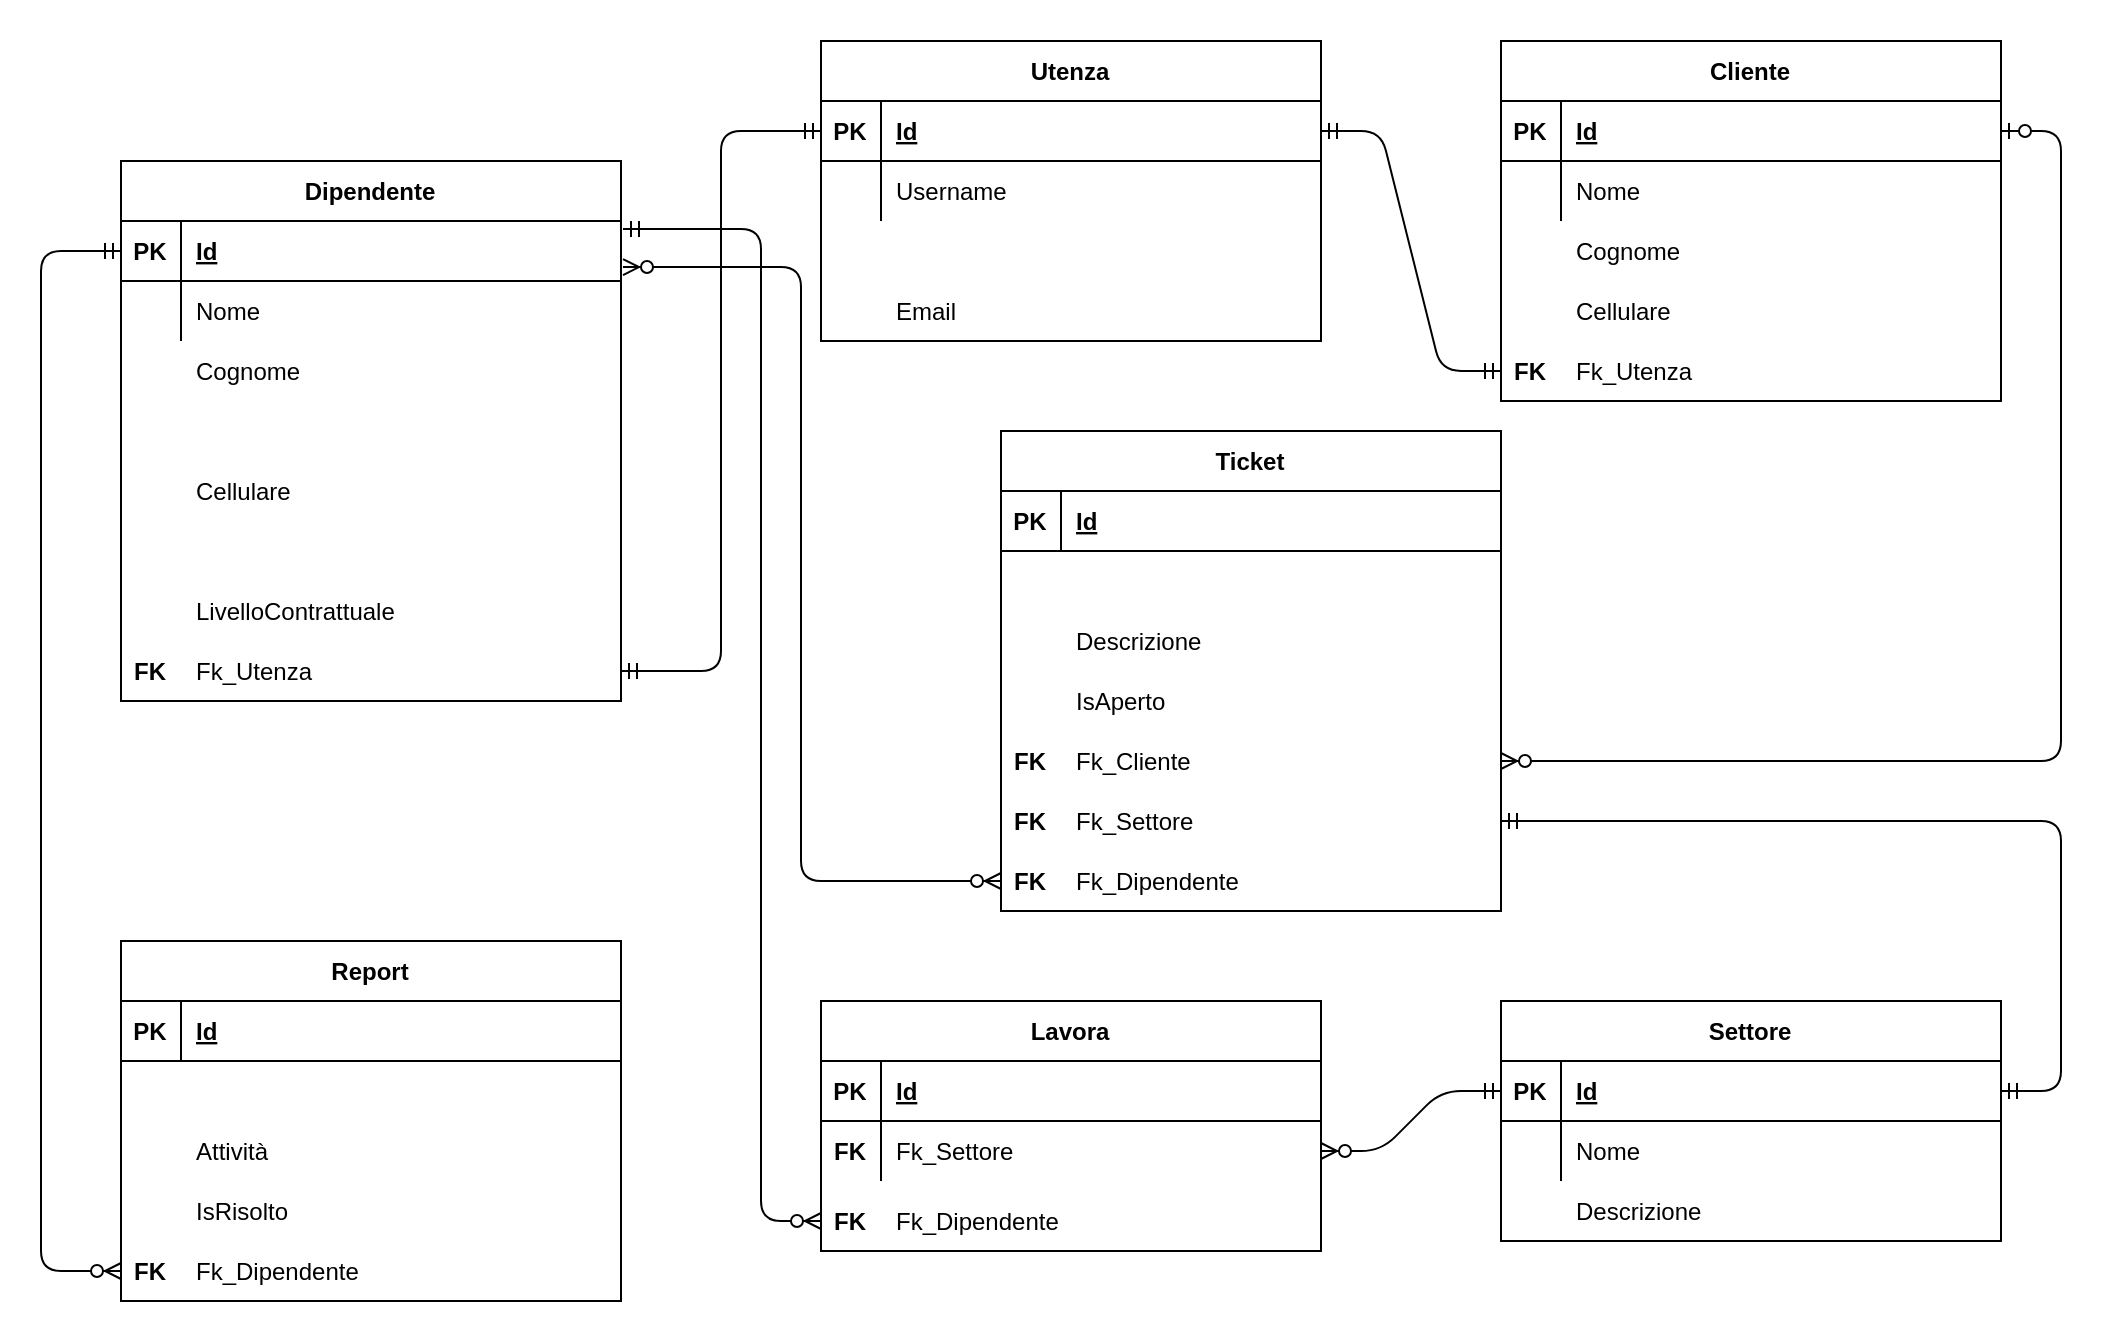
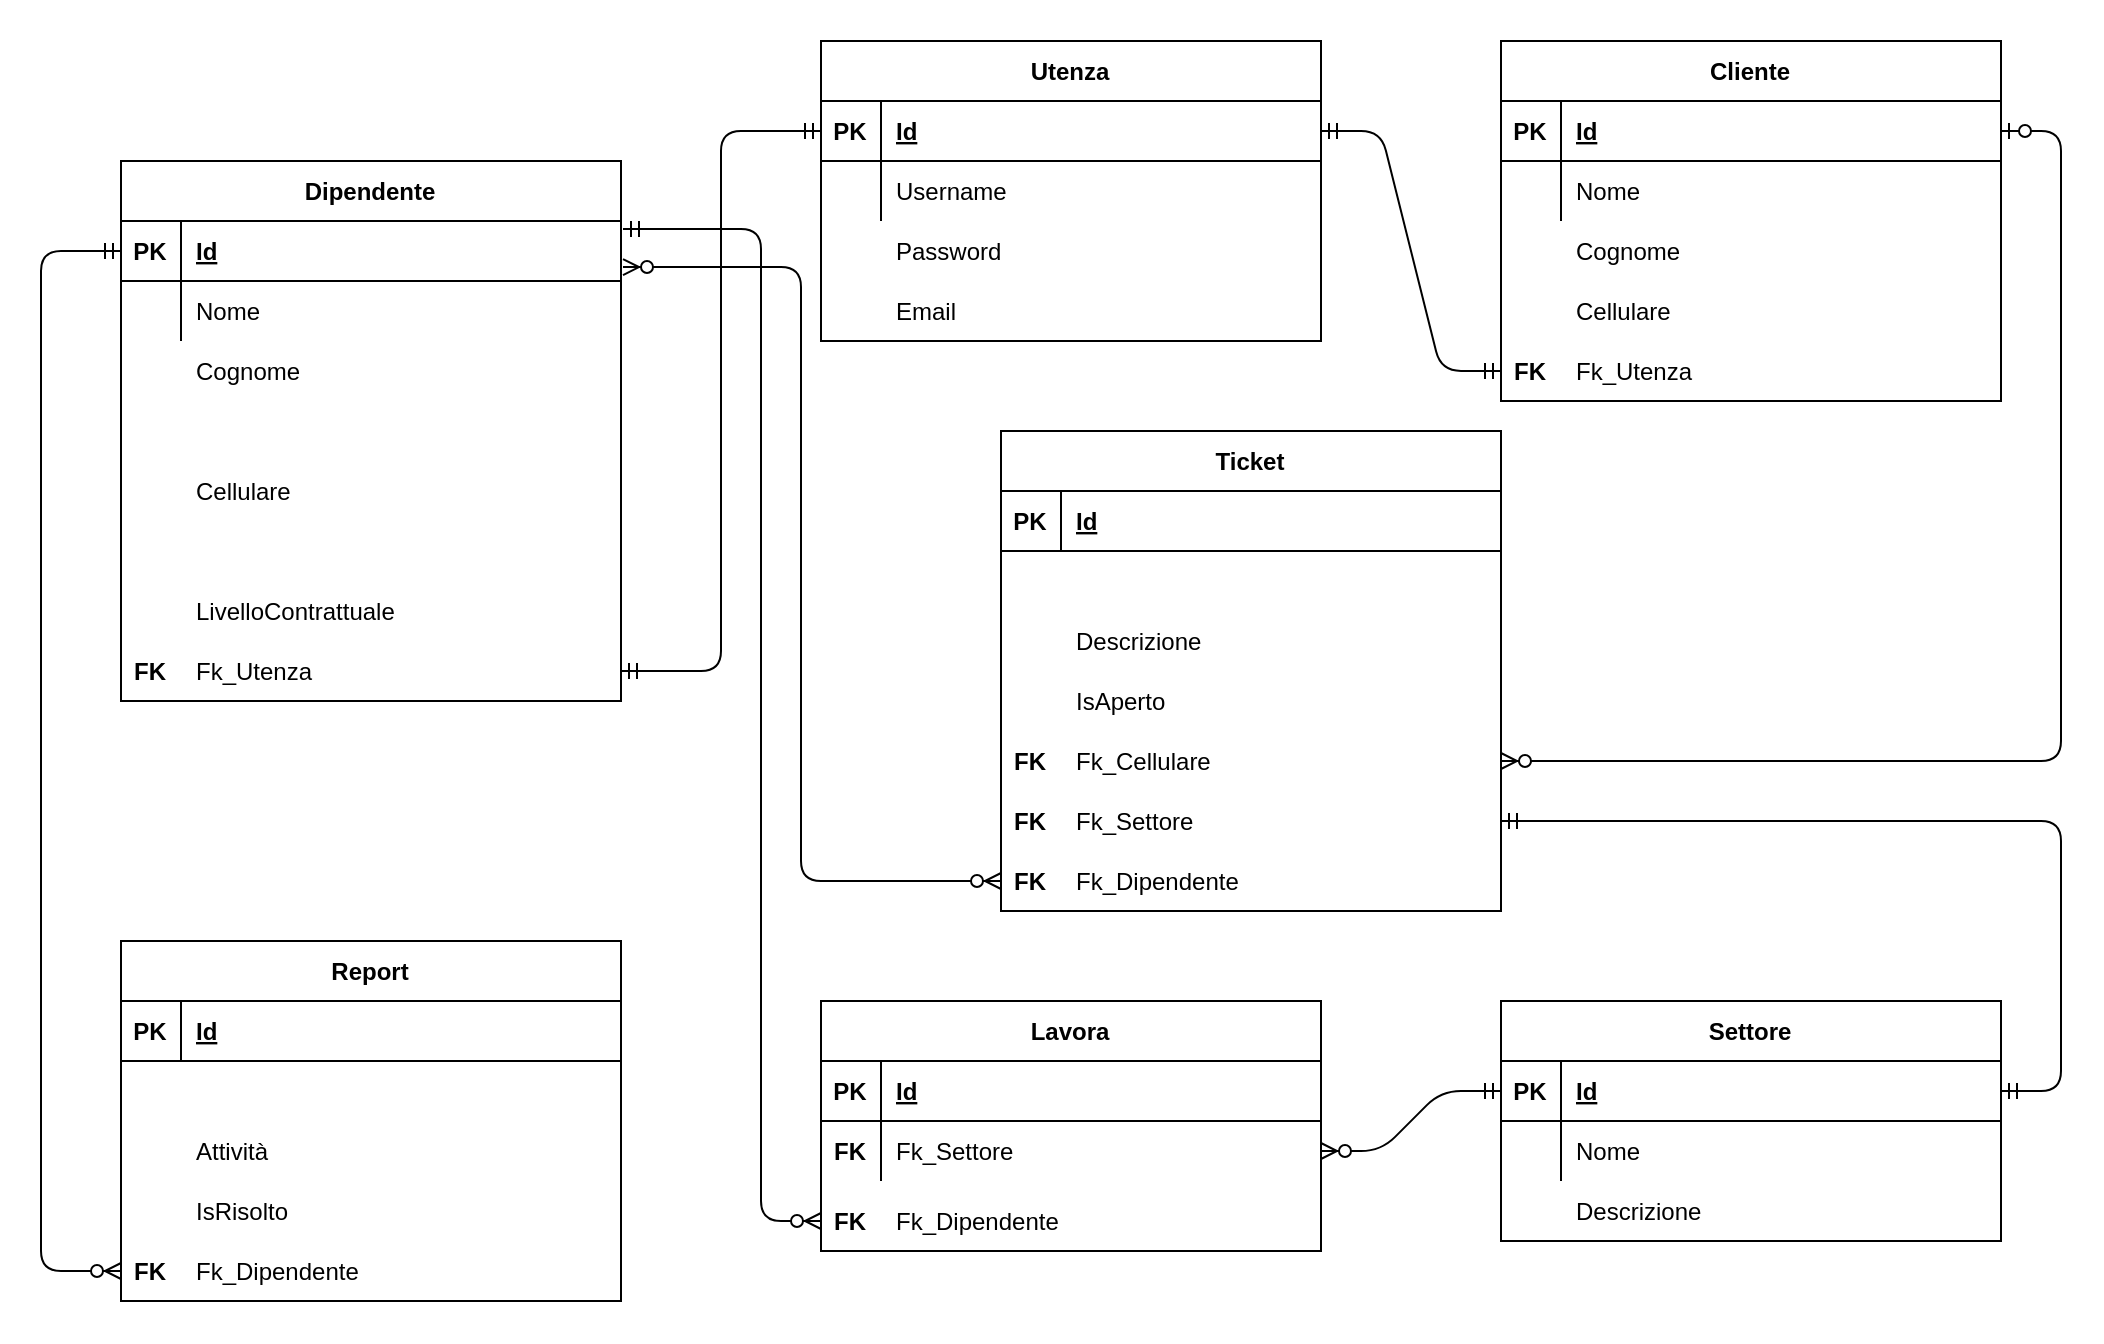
node "Password": added
node "Fk_Cliente": label "Fk_Cliente" -> "Fk_Cellulare"
